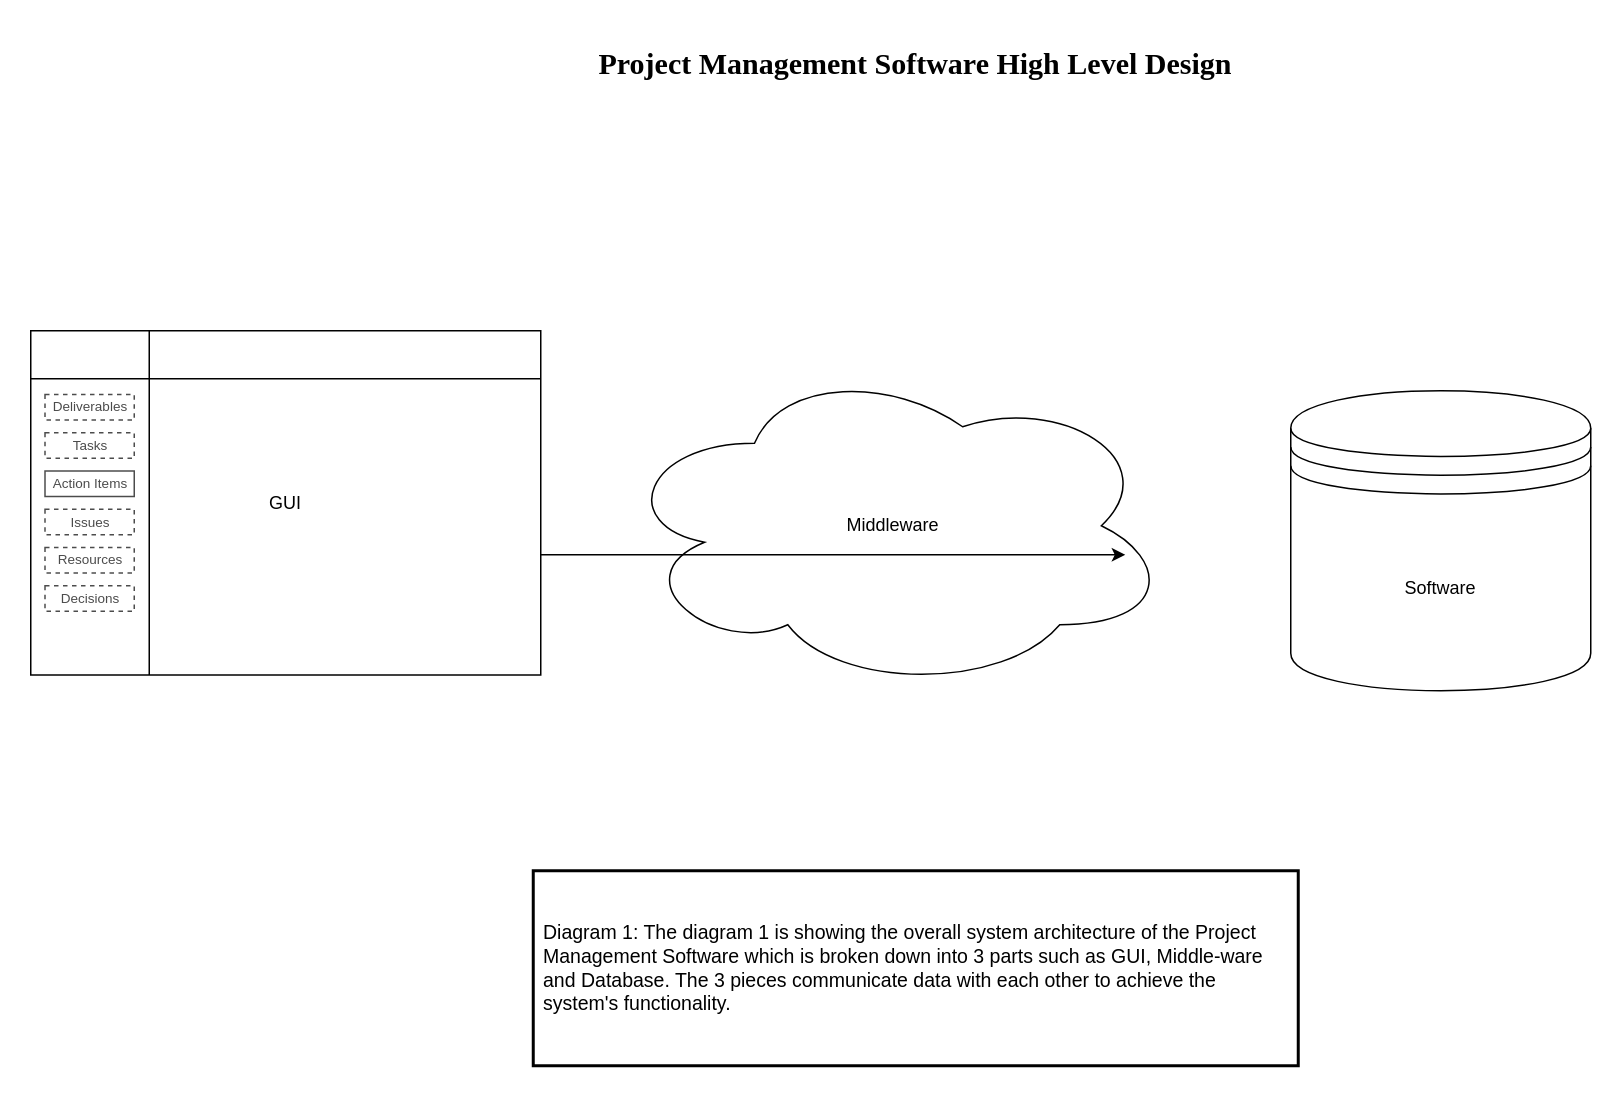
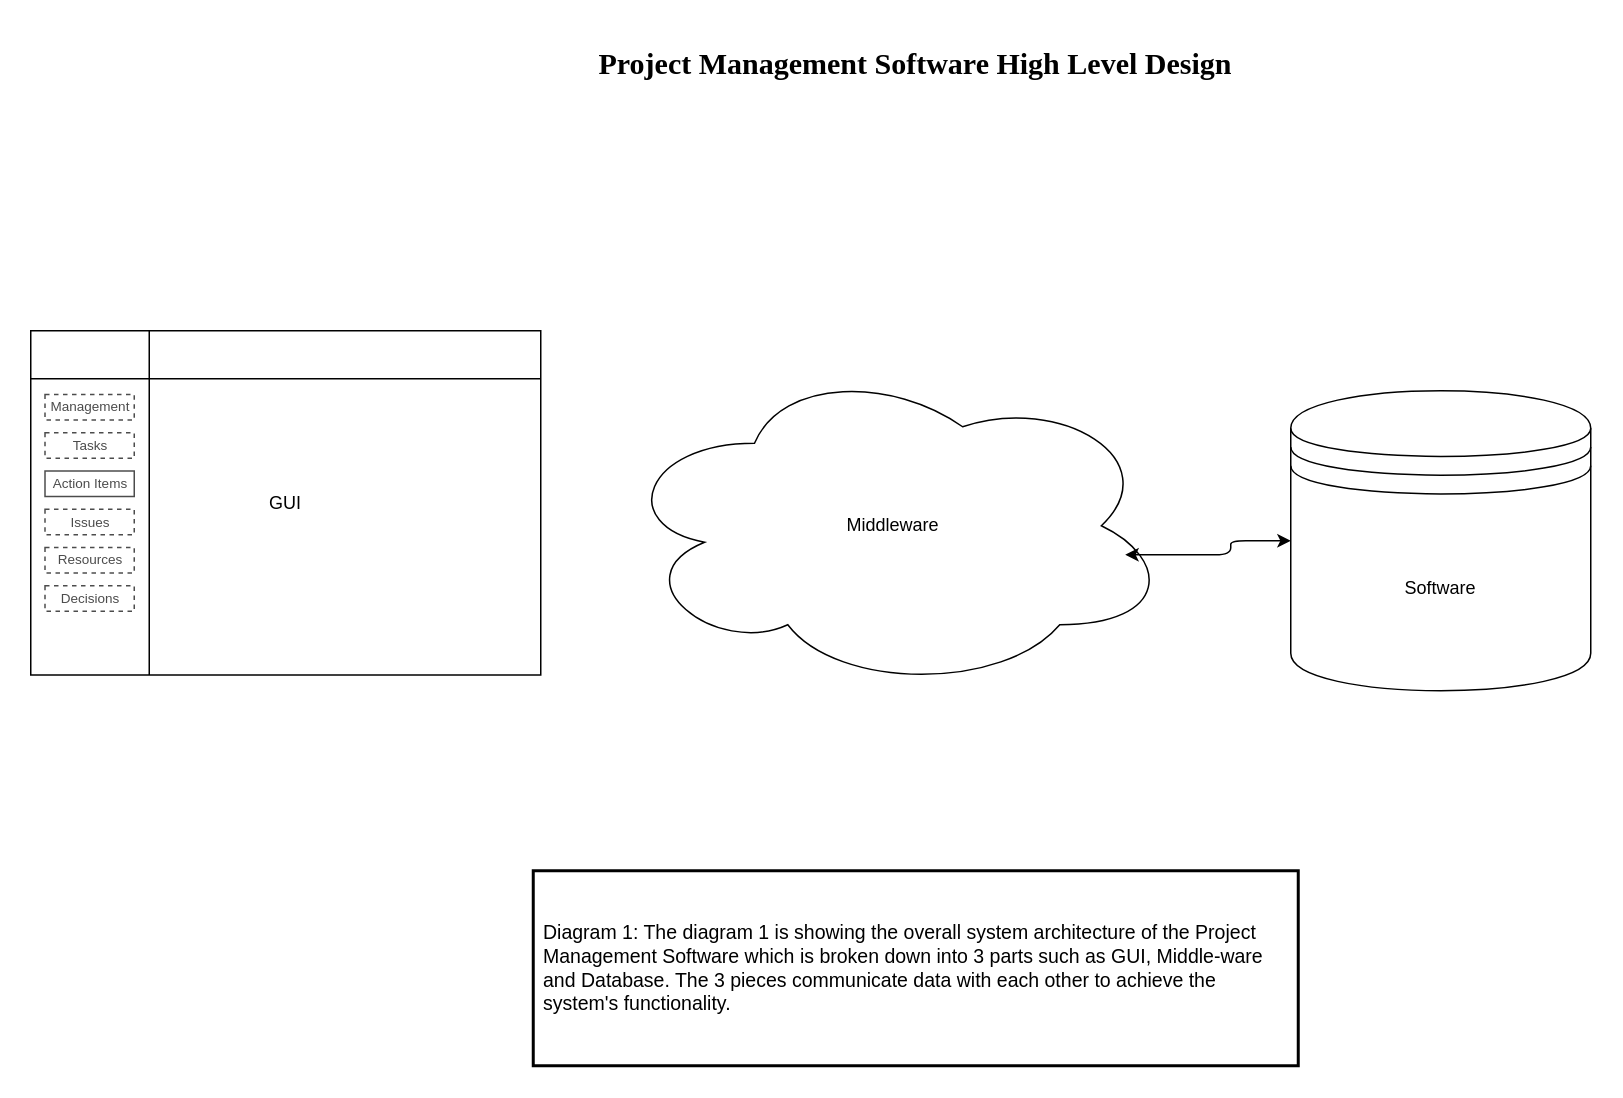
node "Deliverables": label "Deliverables" -> "Management"
edge "Middleware" -- "Resources": now "Middleware" -- "Software"
